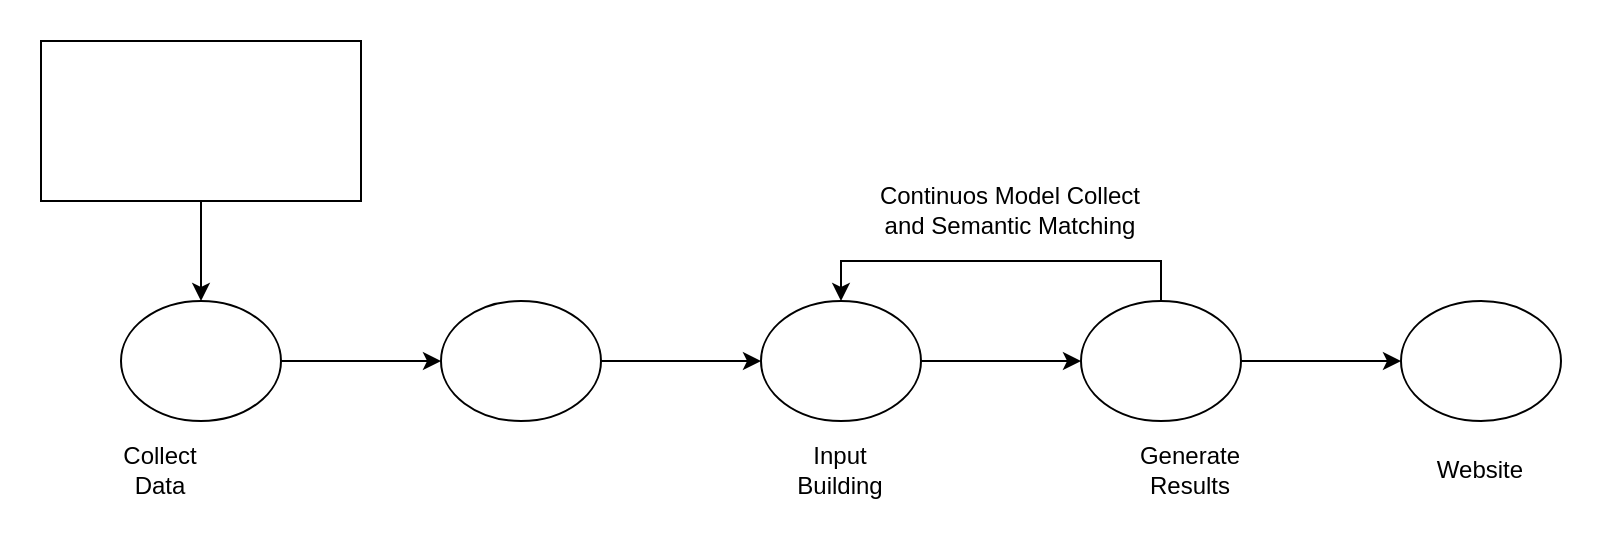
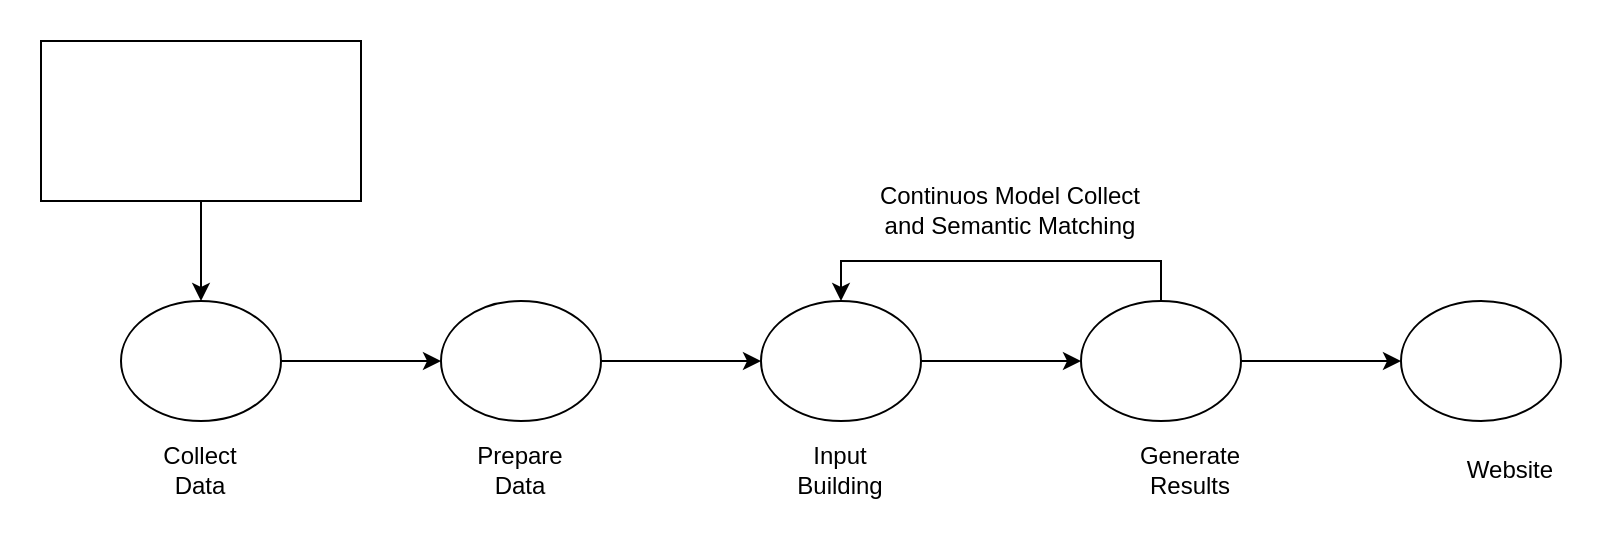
node "Collect Data": moved (161, 471) -> (201, 471)
node "Prepare Data": added
node "Website": moved (1481, 471) -> (1511, 471)
